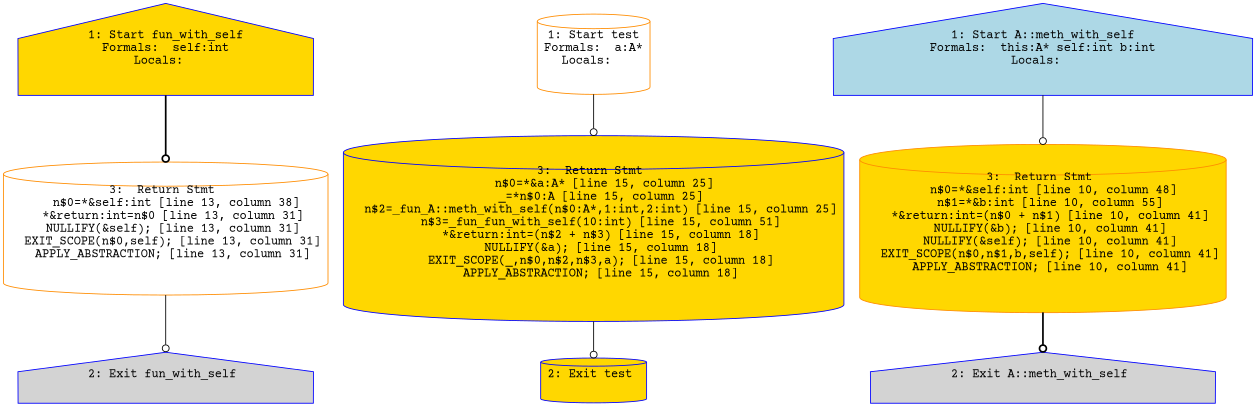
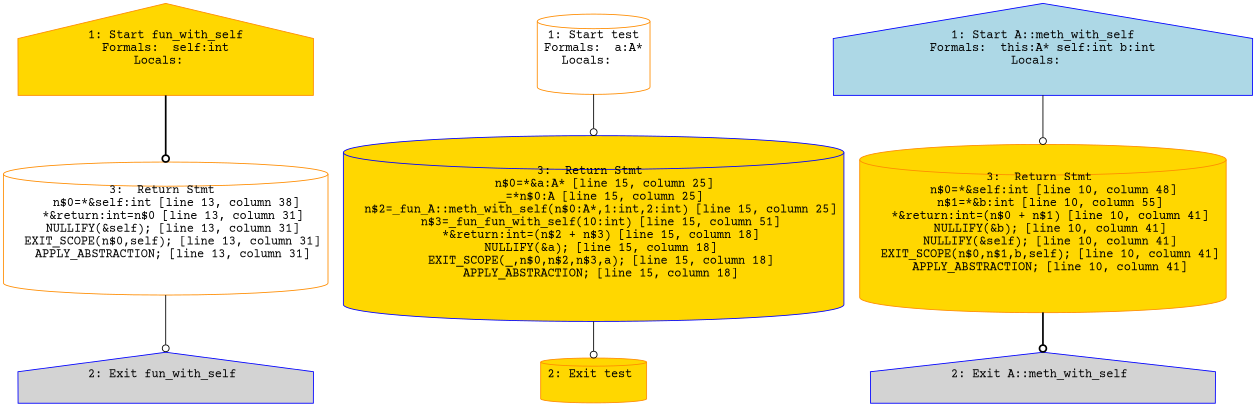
node "1: Start fun_with_self Formals:  self:int Locals:": color blue -> darkorange
node "2: Exit test": color blue -> darkorange
